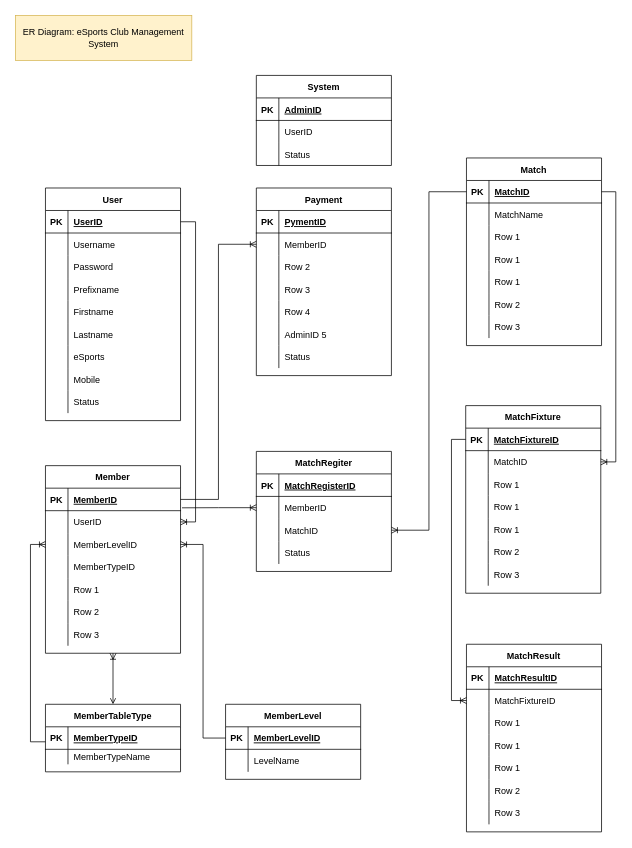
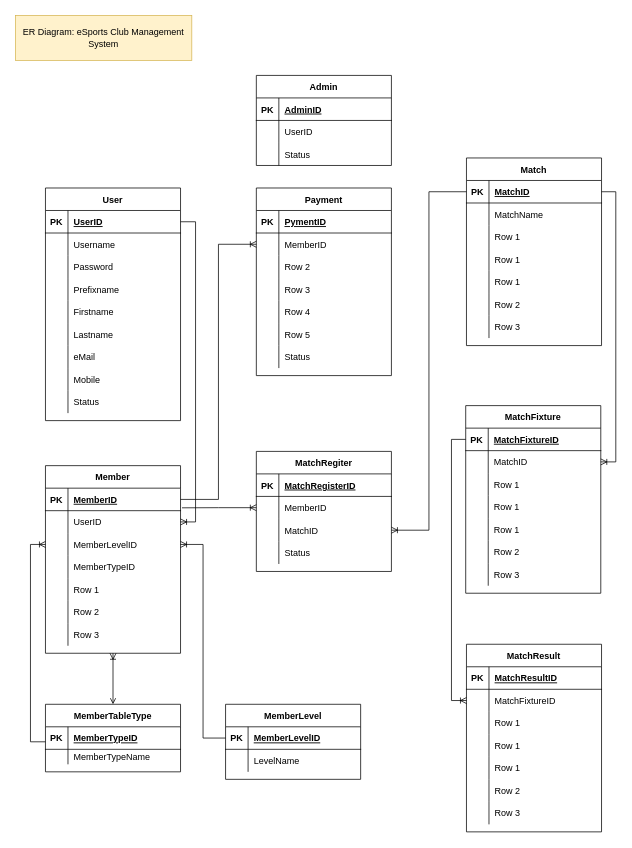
node "System": label "System" -> "Admin"
node "AdminID 5": label "AdminID 5" -> "Row 5"
node "eSports": label "eSports" -> "eMail"
